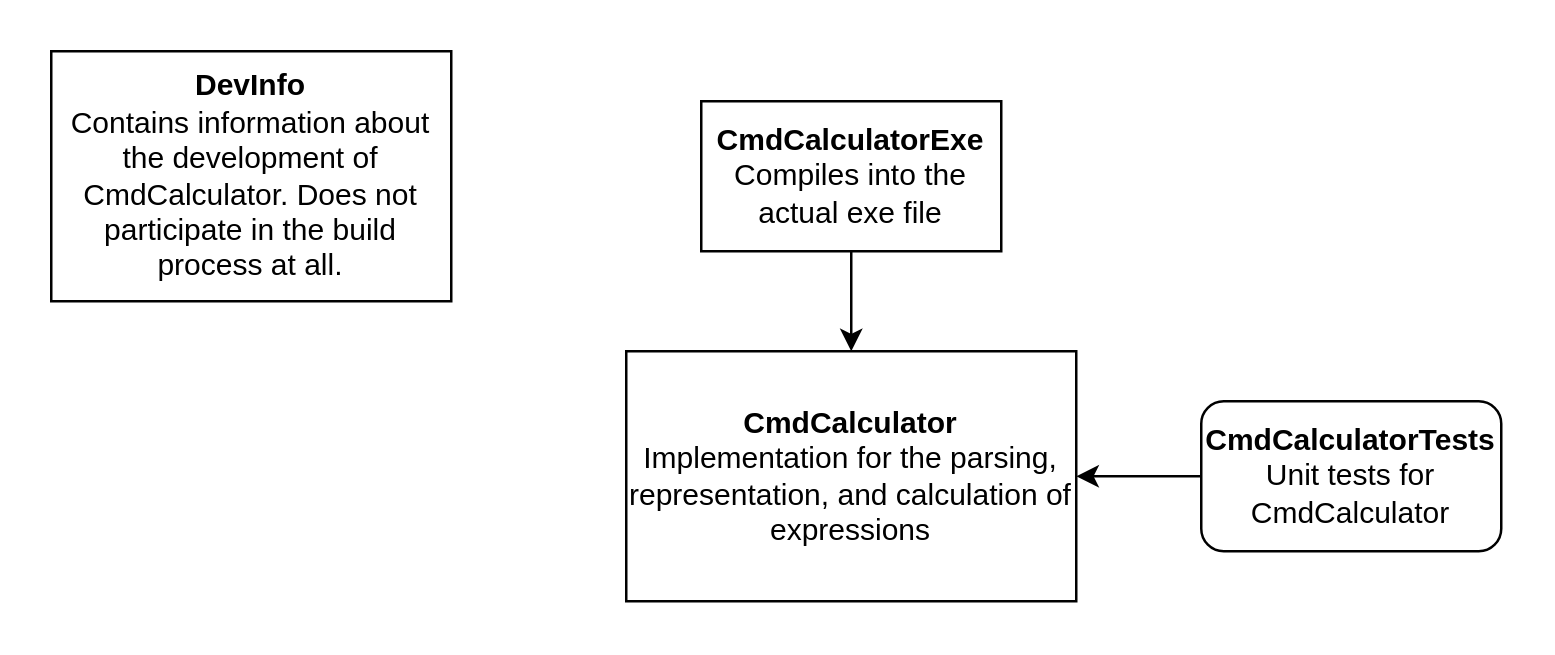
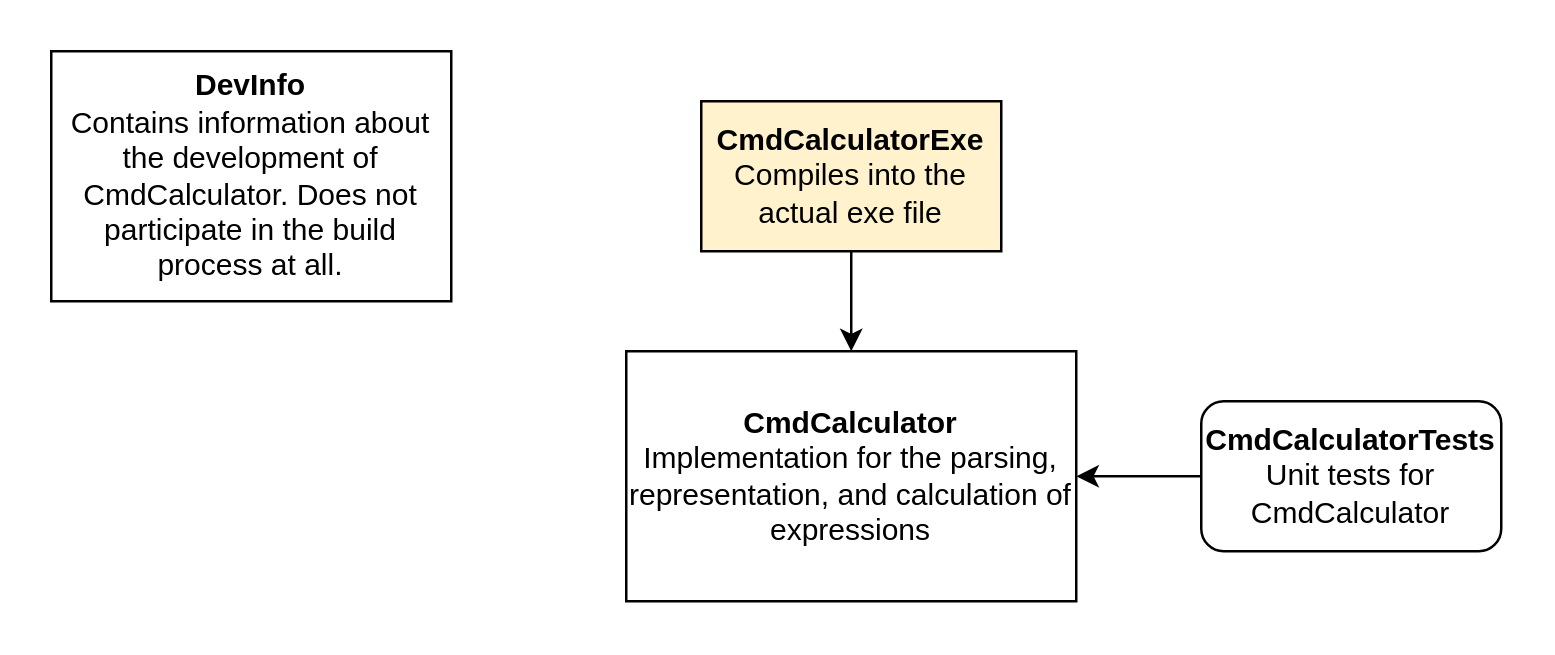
node "CmdCalculatorExe Compiles into the actual exe file": fillcolor #ffffff -> #fff2cc
